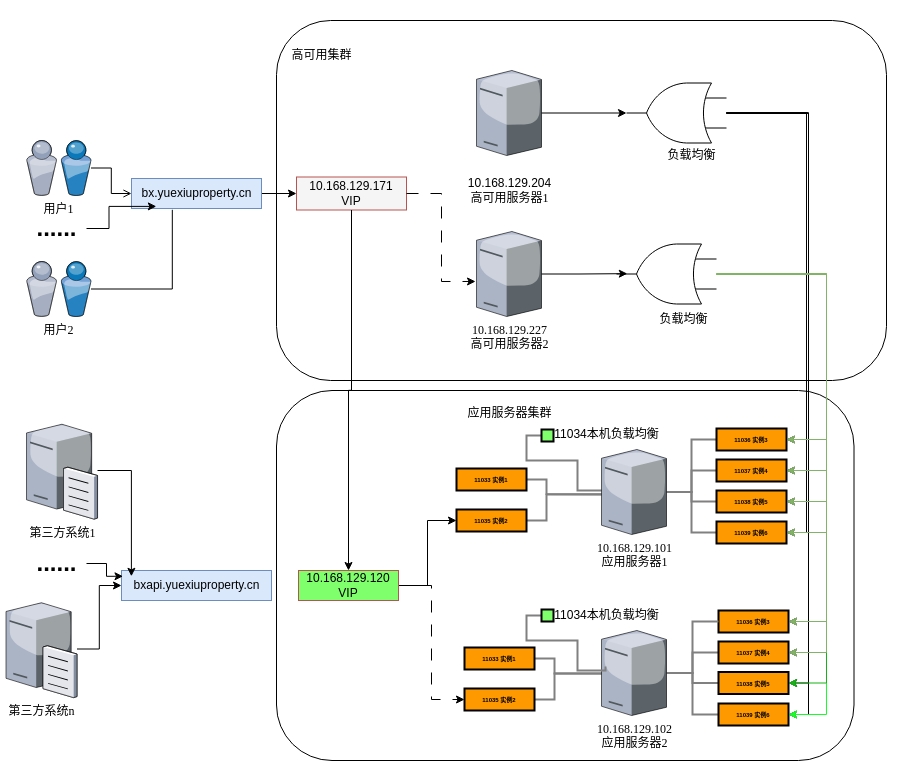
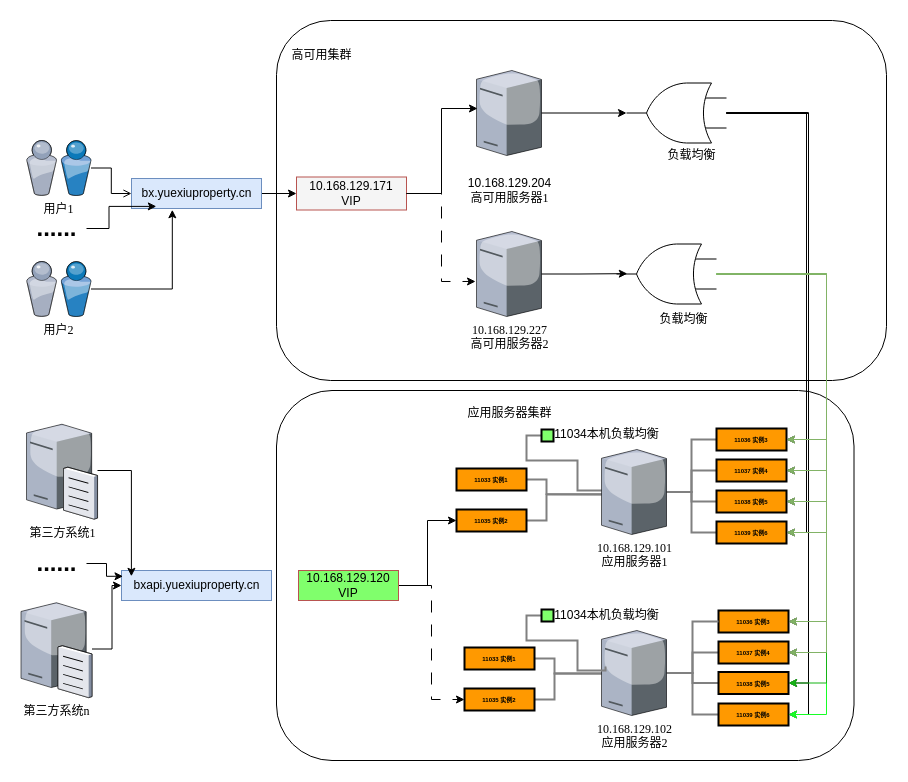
edge "bx.yuexiuproperty.cn" -- "用户2": arrowhead none -> classic
edge "10.168.129.171 VIP" -> "10.168.129.120 VIP": now "10.168.129.171 VIP" -> "10.168.129.204 高可用服务器1"
node "第三方系统n": moved (42, 649) -> (57, 649)
